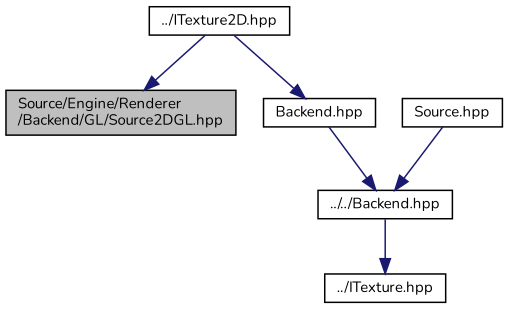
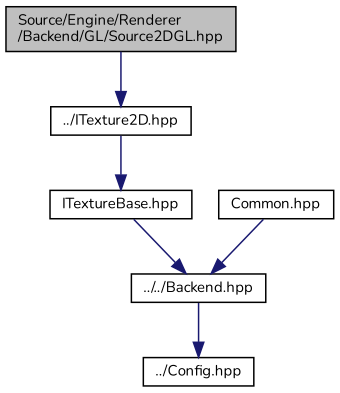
edge "../ITexture2D.hpp" -> "Source/Engine/Renderer /Backend/GL/Source2DGL.hpp": reversed
node "Backend.hpp": label "Backend.hpp" -> "ITextureBase.hpp"
node "Source.hpp": label "Source.hpp" -> "Common.hpp"
node "../ITexture.hpp": label "../ITexture.hpp" -> "../Config.hpp"
